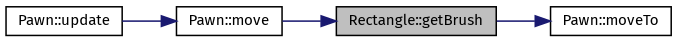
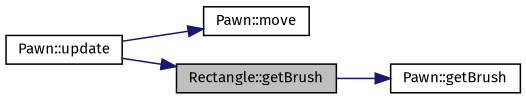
edge "Pawn::move" -> "Rectangle::getBrush": now "Pawn::update" -> "Rectangle::getBrush"
node "Pawn::moveTo": label "Pawn::moveTo" -> "Pawn::getBrush"
